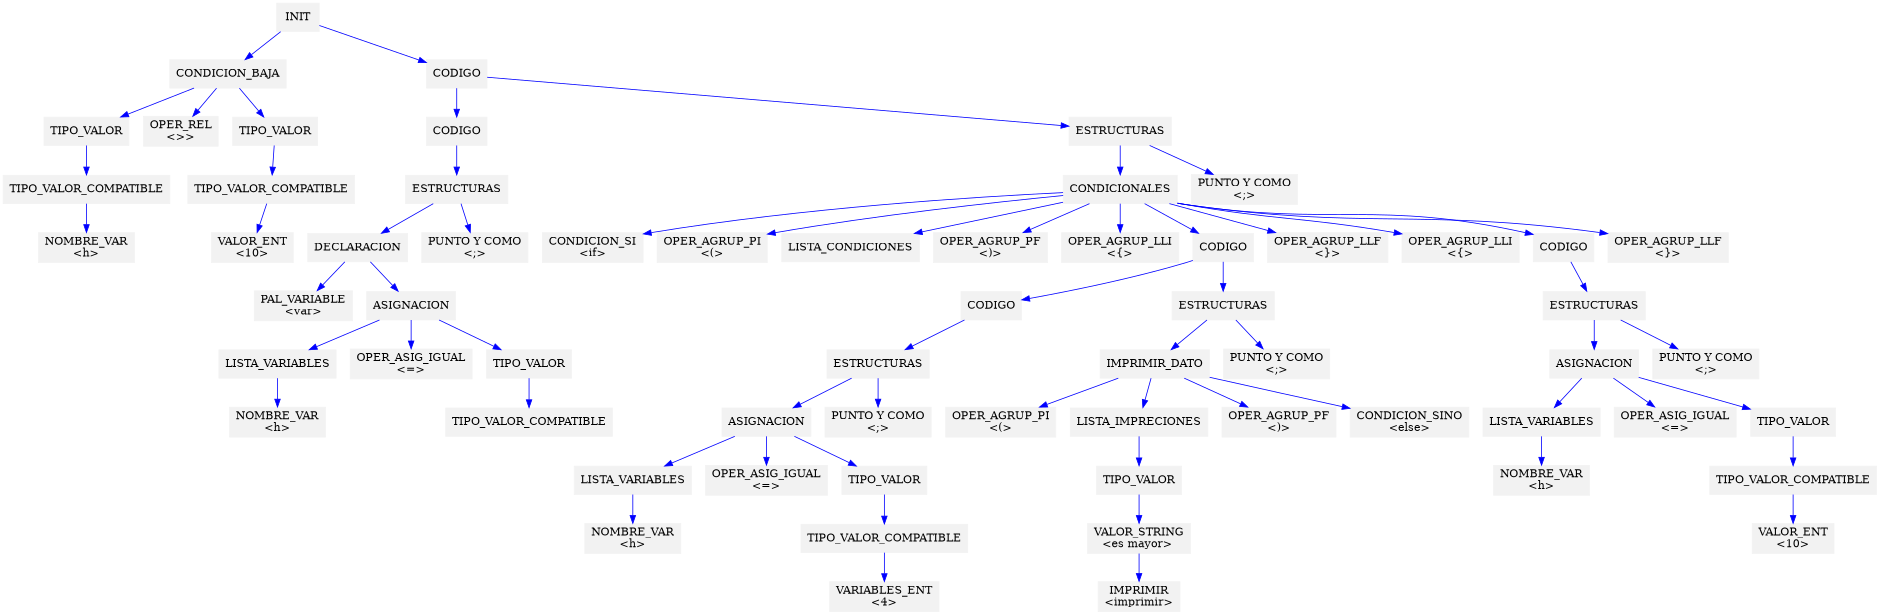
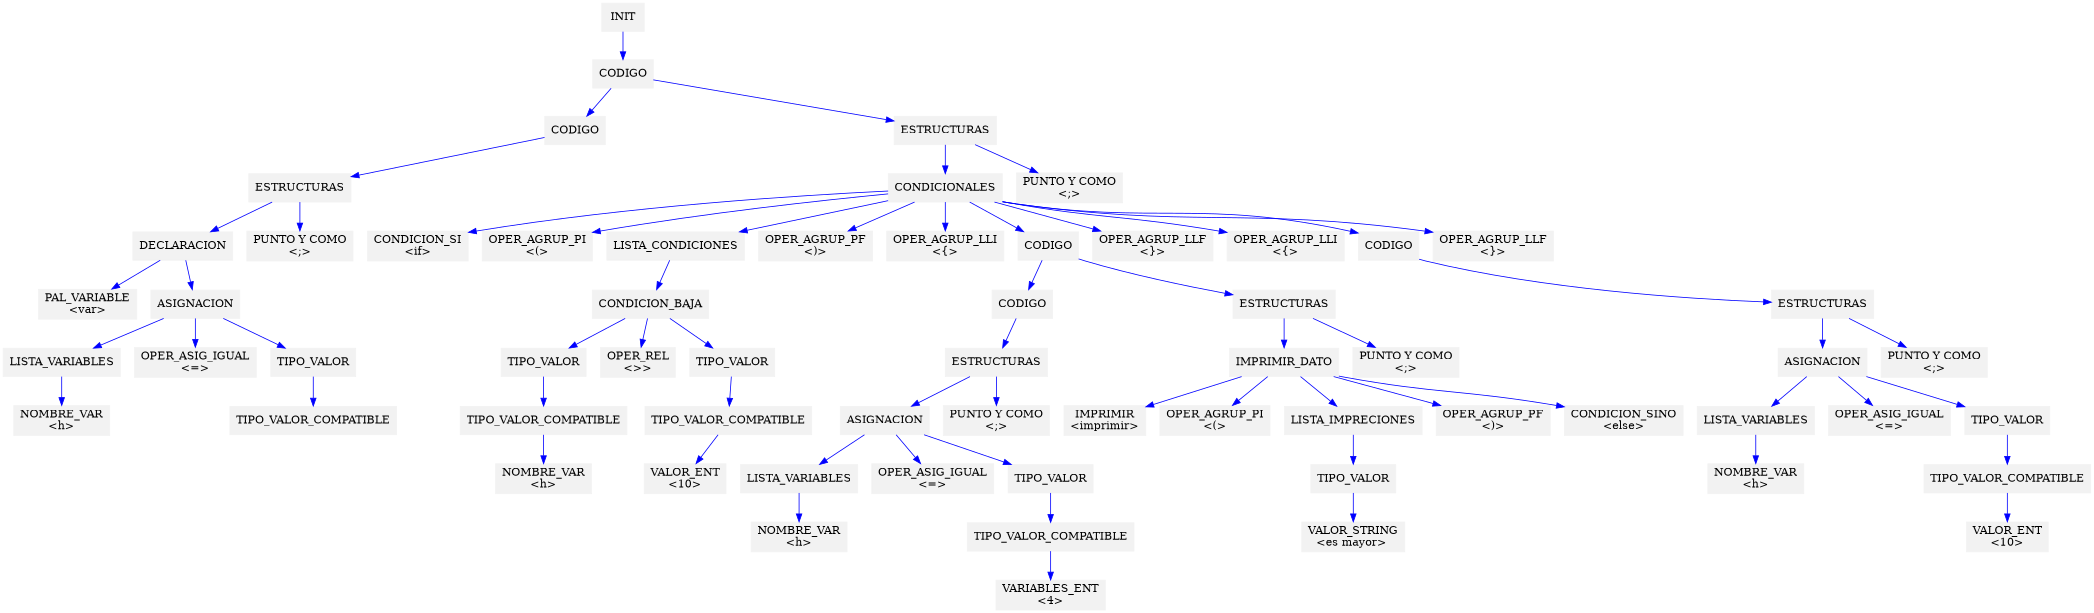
edge "INIT" -> "CONDICION_BAJA": now "LISTA_CONDICIONES" -> "CONDICION_BAJA"
edge "VALOR_STRING <es mayor>" -> "IMPRIMIR <imprimir>": now "IMPRIMIR_DATO" -> "IMPRIMIR <imprimir>"
